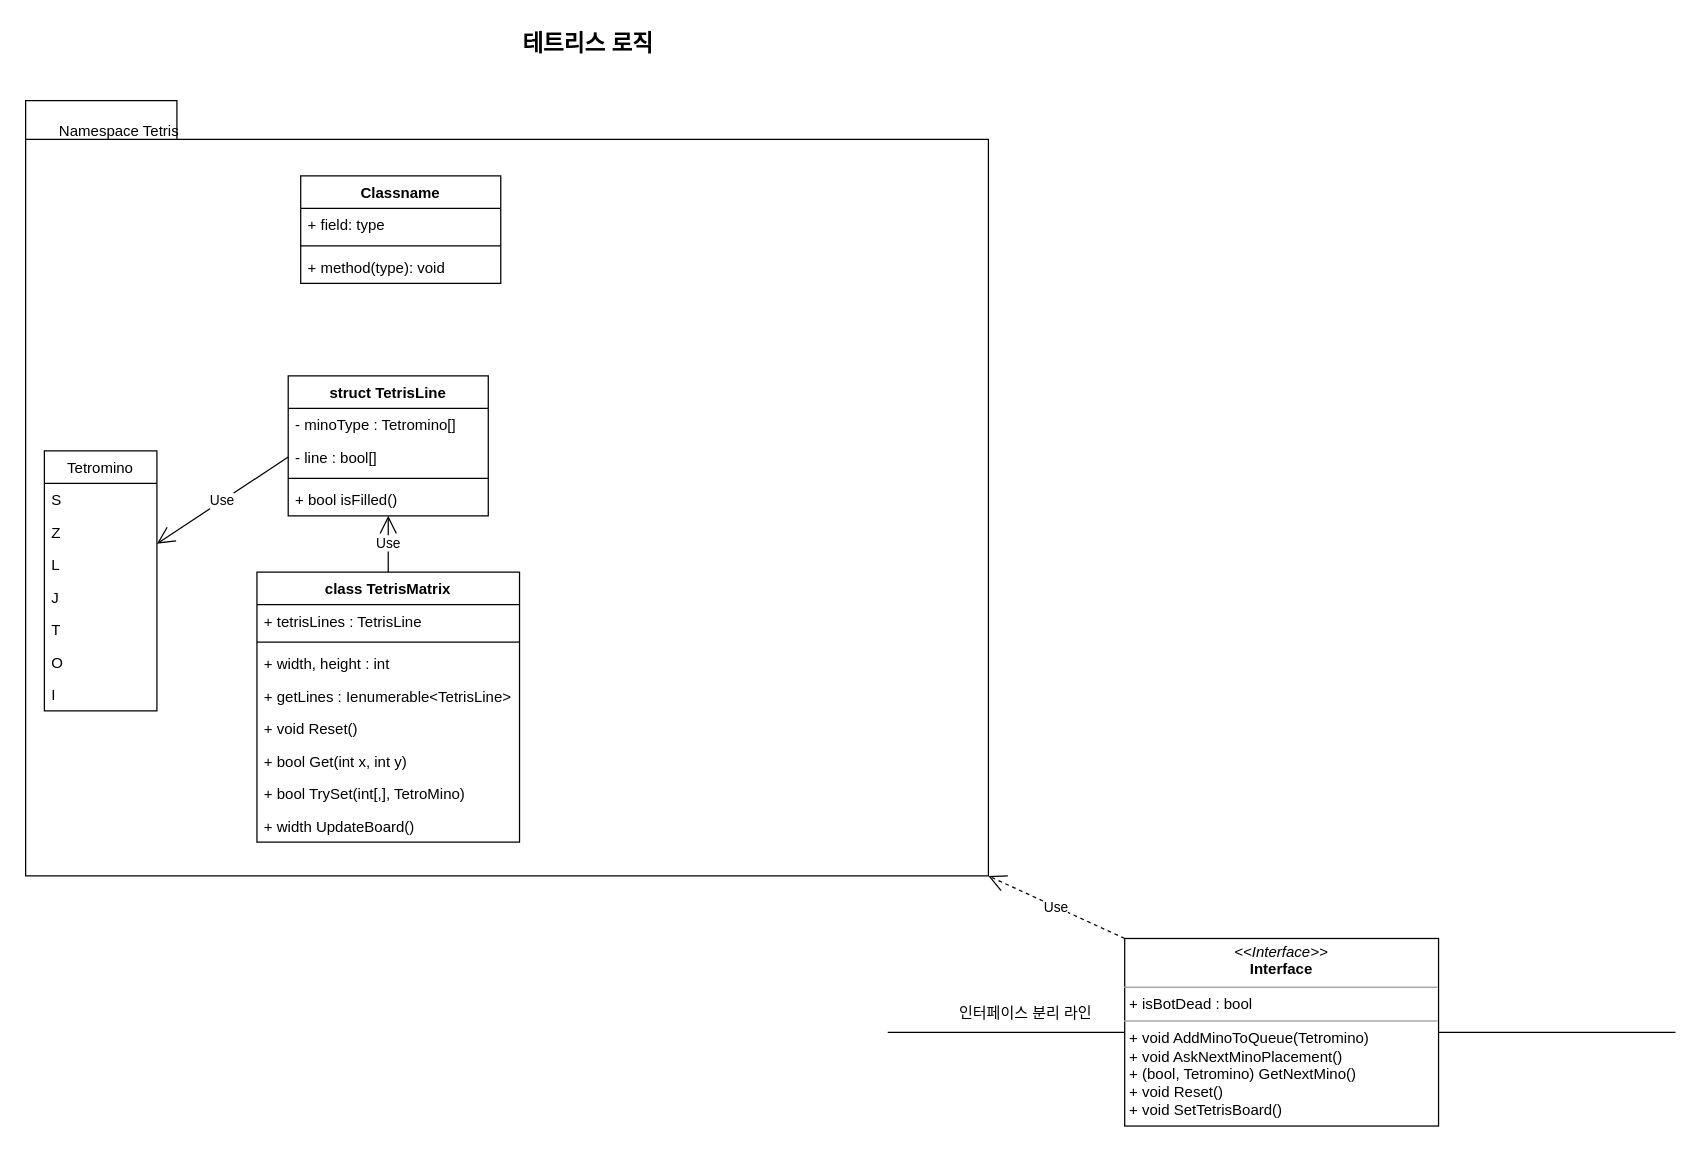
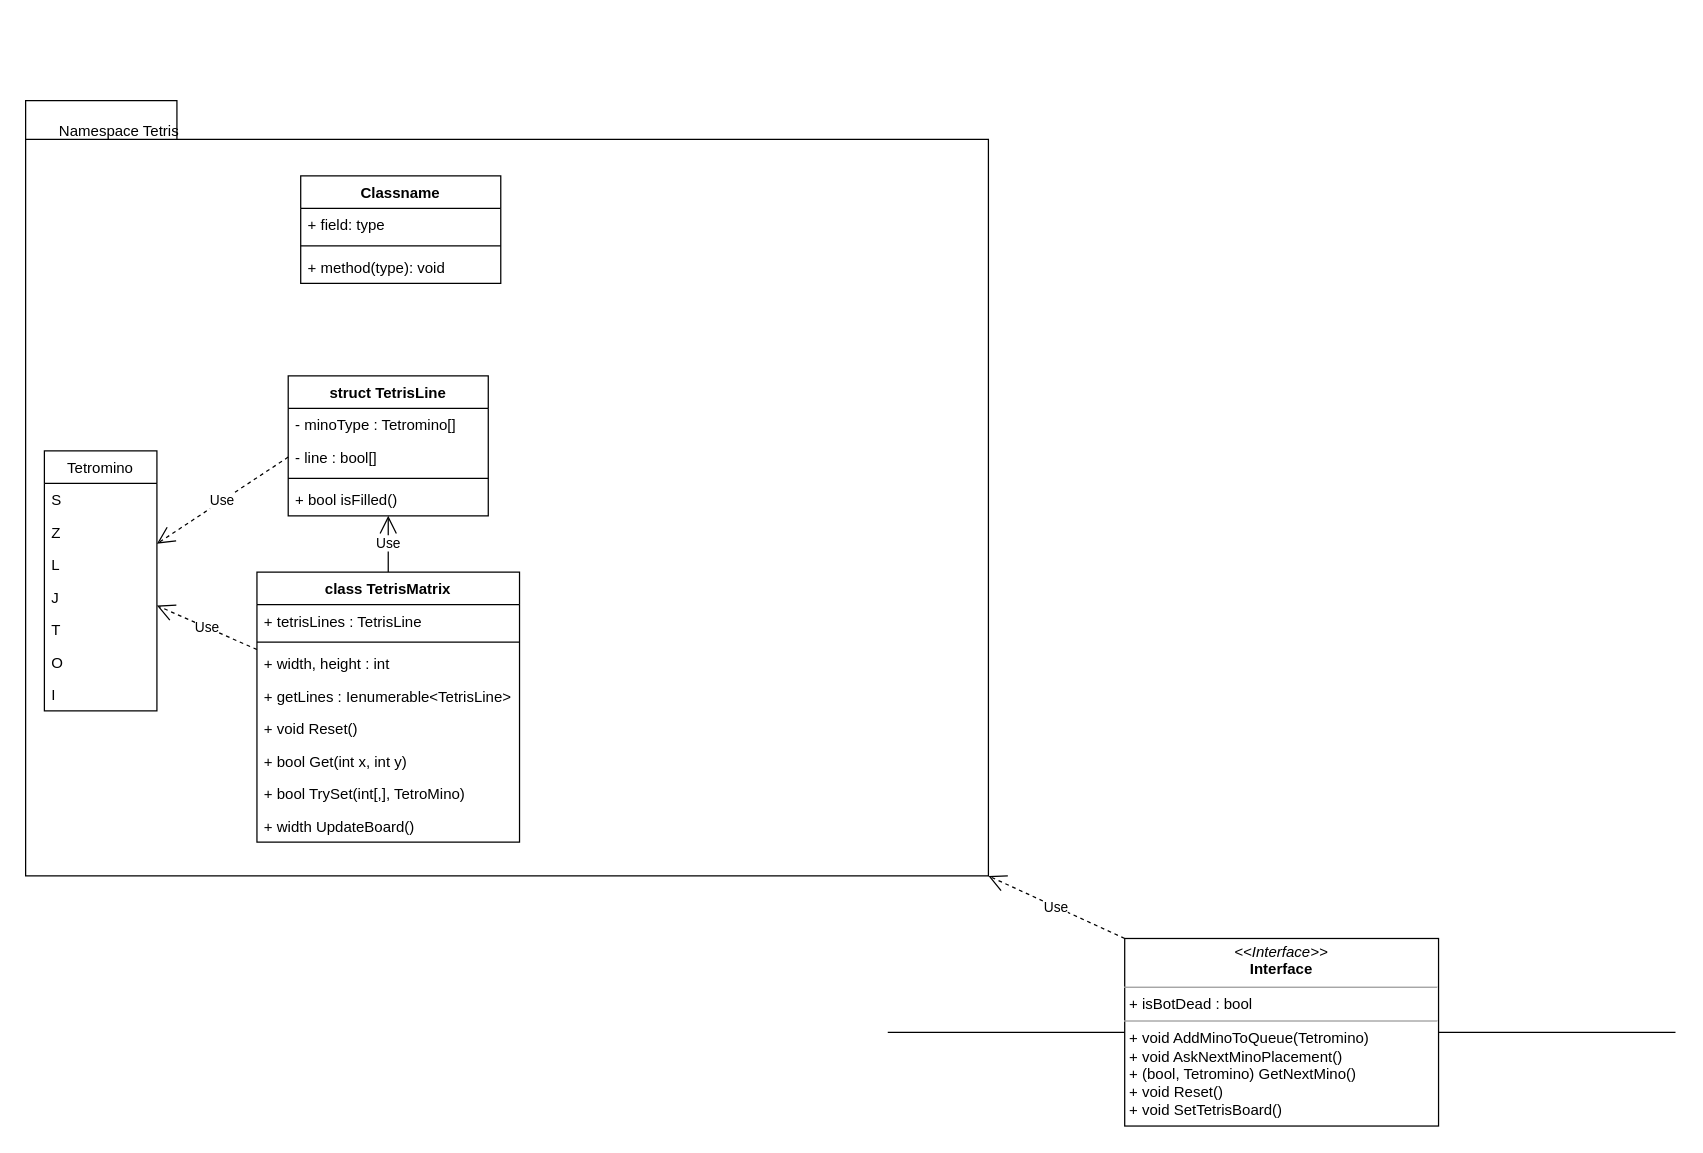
node "테트리스 로직": removed
edge "- line : bool[]" -> "Tetromino": style solid -> dashed
edge "class TetrisMatrix" -> "Tetromino": added, label "Use"
node "인터페이스 분리 라인": removed
